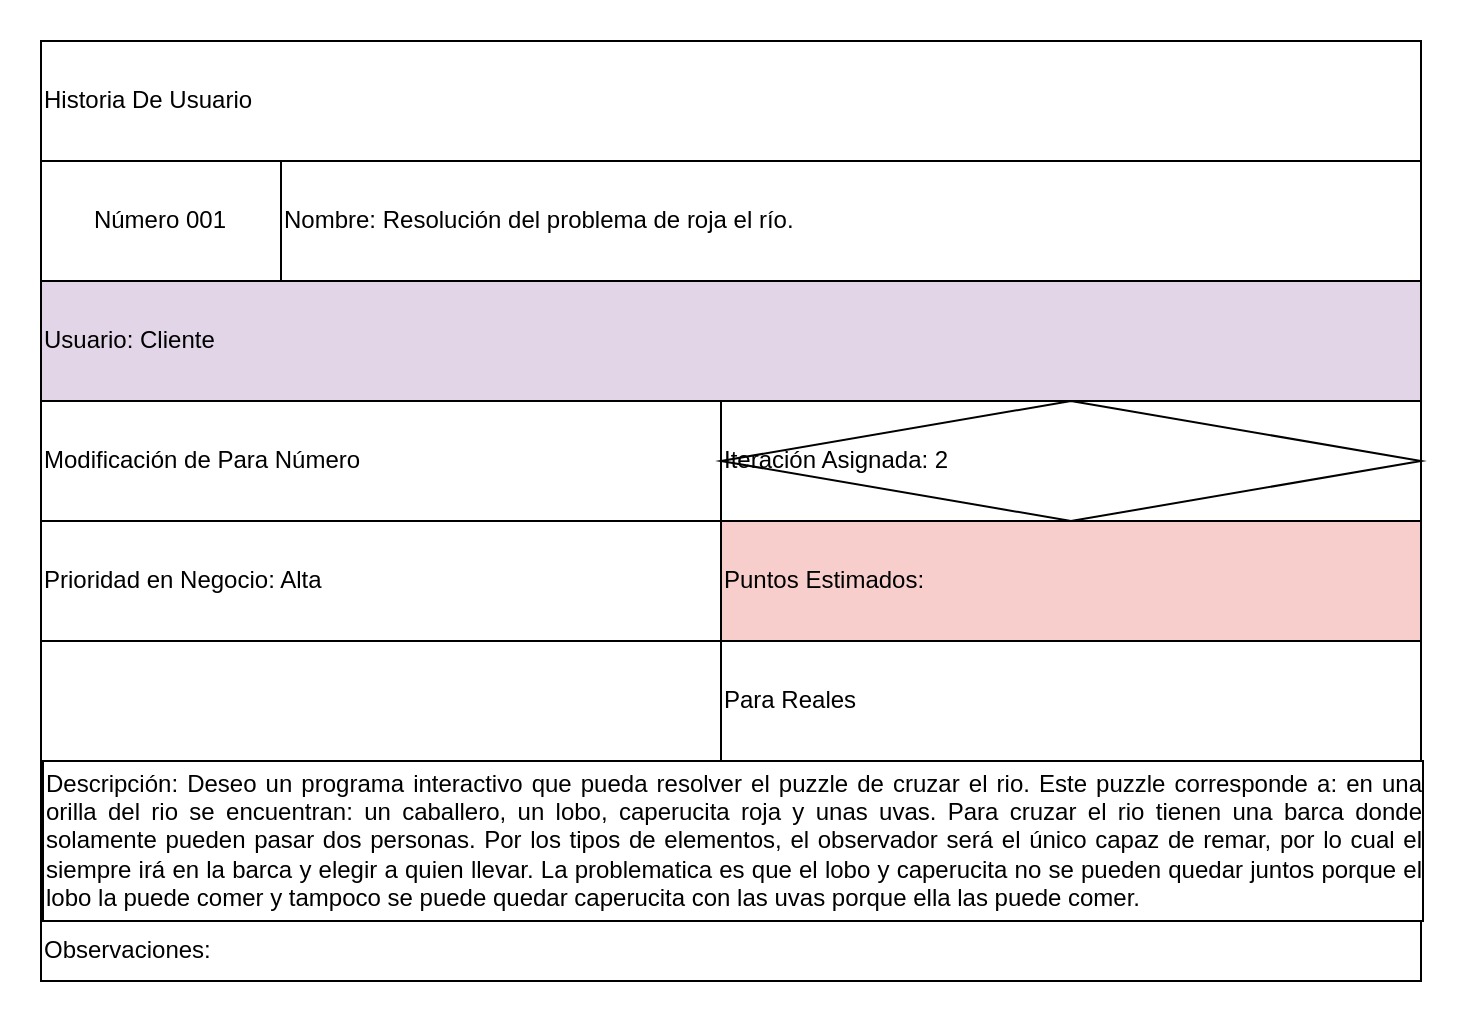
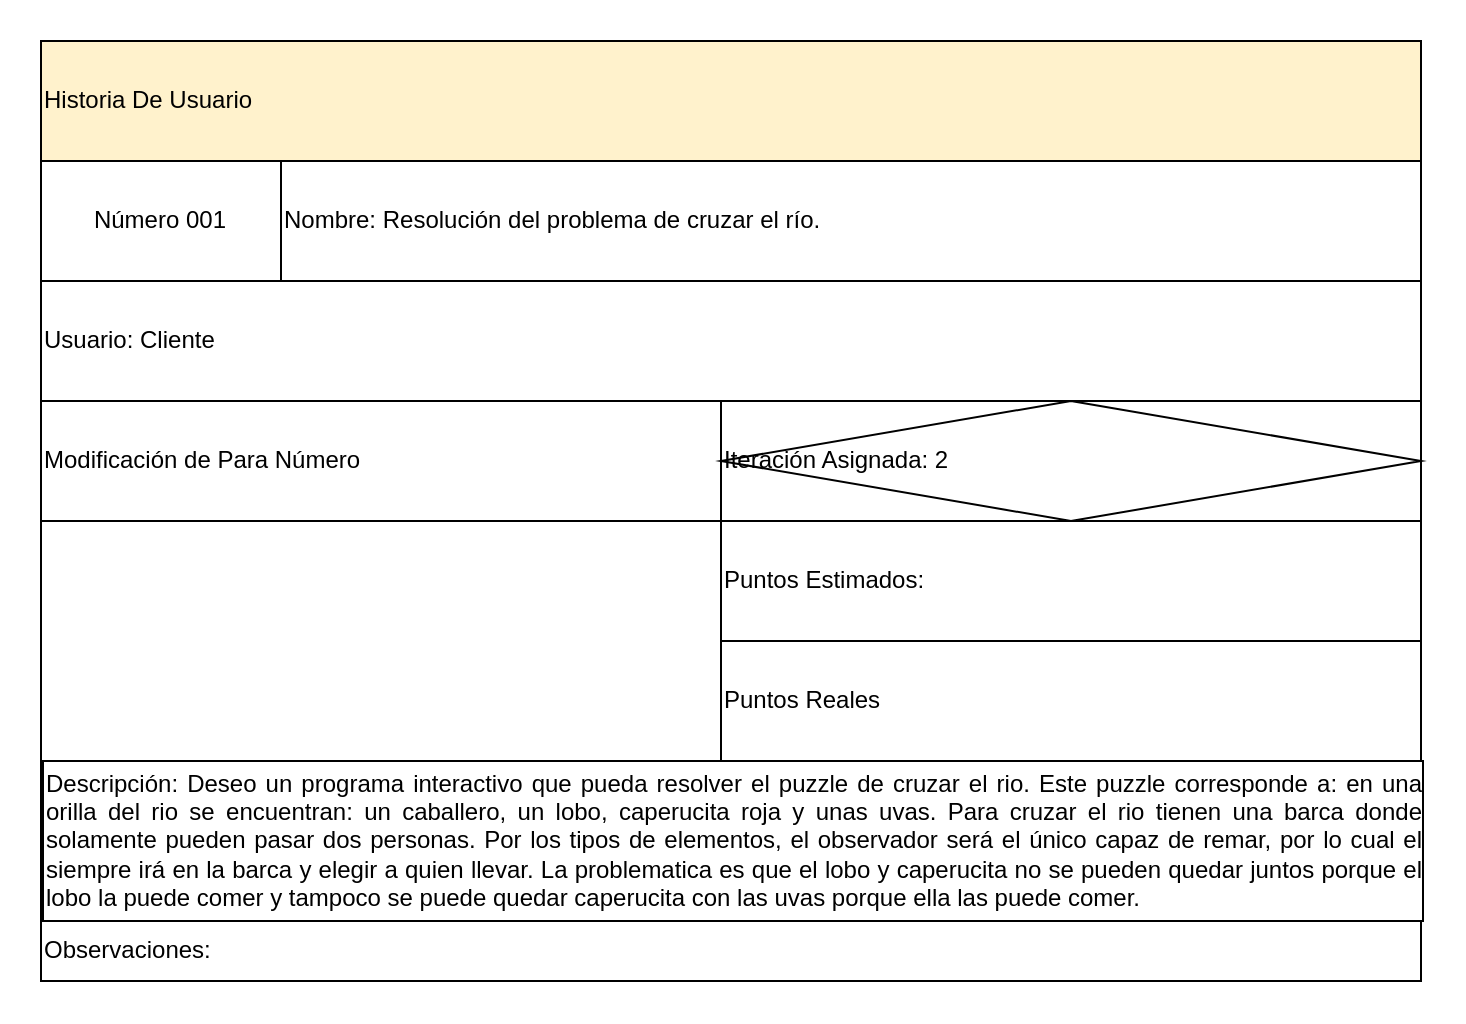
node "Historia De Usuario": fillcolor #ffffff -> #fff2cc
node "Nombre: Resolución del problema de roja el río.": label "Nombre: Resolución del problema de roja el río." -> "Nombre: Resolución del problema de cruzar el río."
node "Usuario: Cliente": fillcolor #e1d5e7 -> #ffffff
node "Prioridad en Negocio: Alta": removed
node "Puntos Estimados:": fillcolor #f8cecc -> #ffffff
node "Para Reales": label "Para Reales" -> "Puntos Reales"
